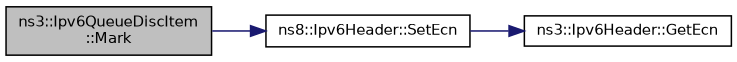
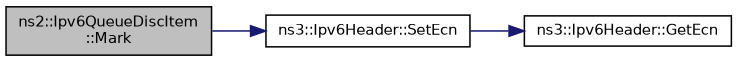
node "ns3::Ipv6QueueDiscItem ::Mark": label "ns3::Ipv6QueueDiscItem ::Mark" -> "ns2::Ipv6QueueDiscItem ::Mark"
node "ns8::Ipv6Header::SetEcn": label "ns8::Ipv6Header::SetEcn" -> "ns3::Ipv6Header::SetEcn"
